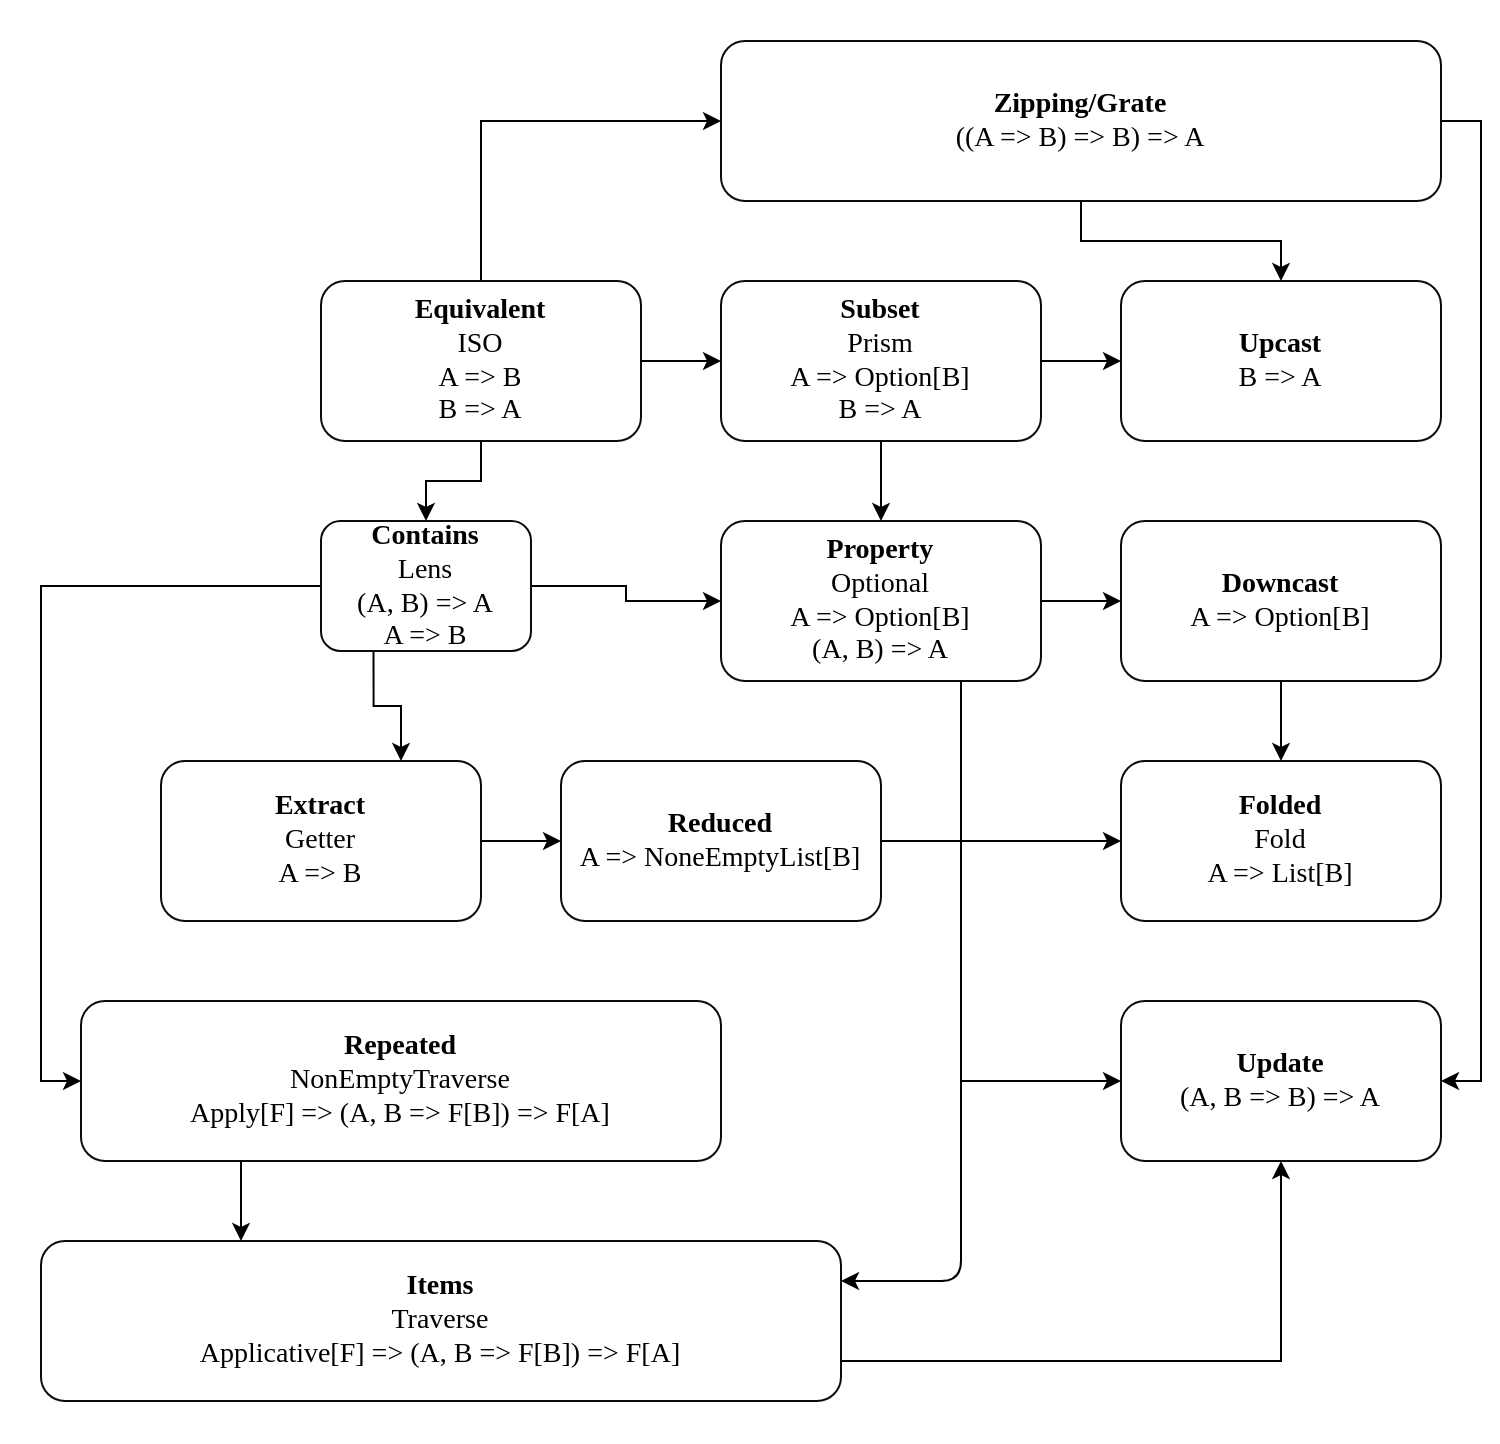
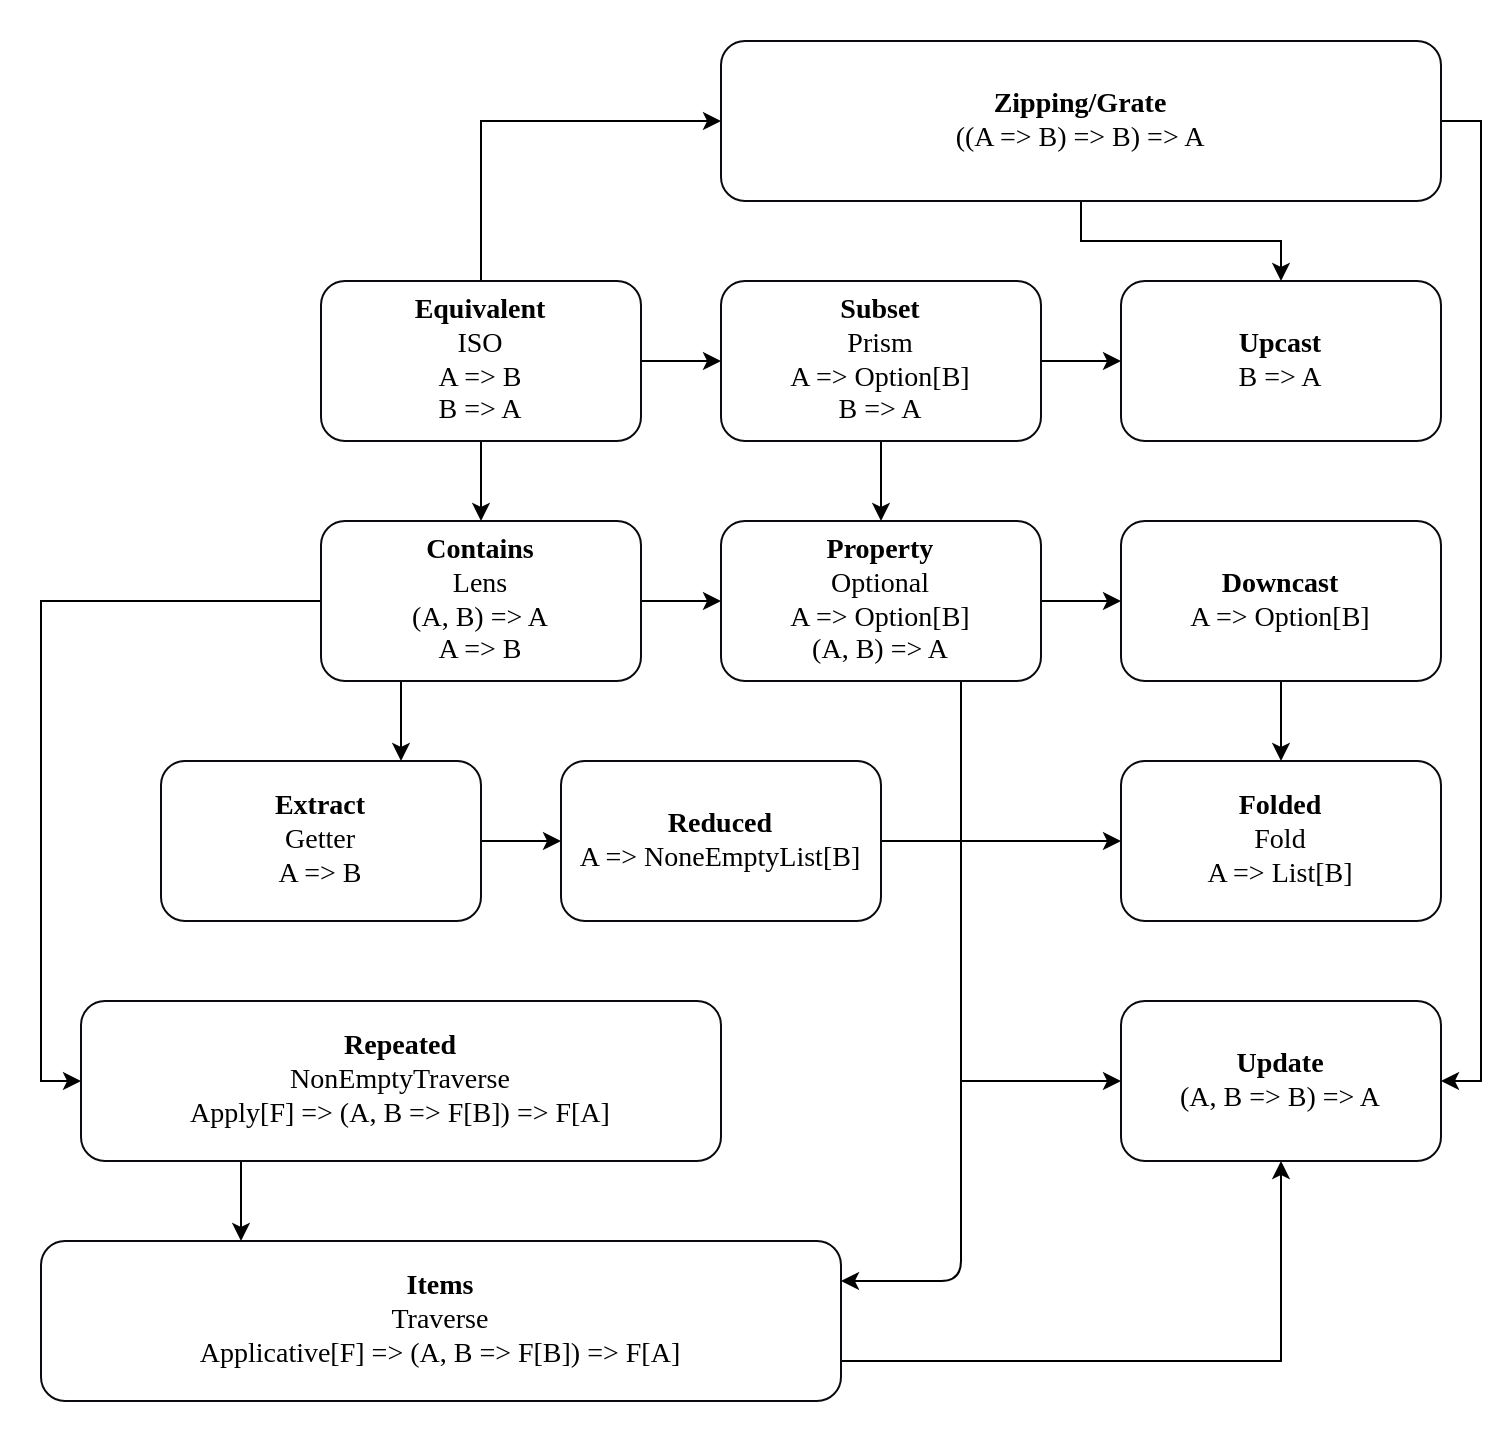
node "Contains Lens (A, B) => A A => B": size 210x130 -> 320x160
